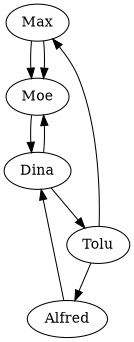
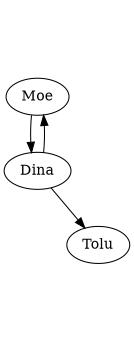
node "Max": removed
node "Alfred": removed
